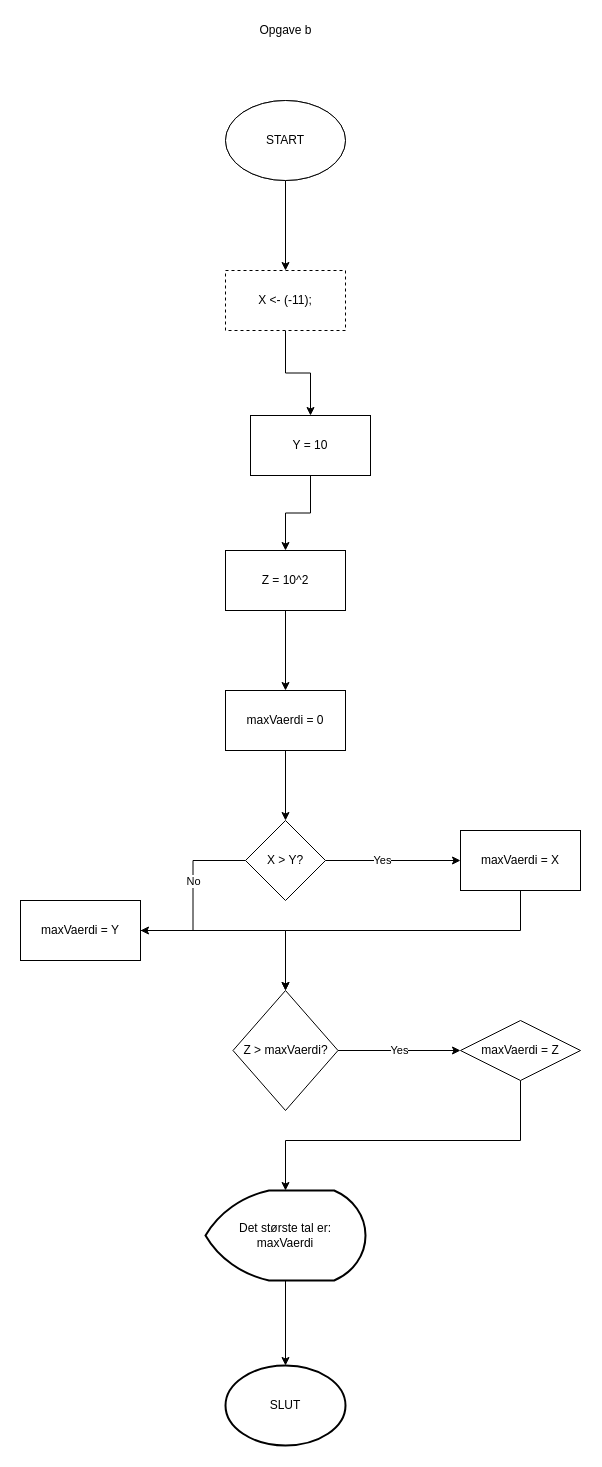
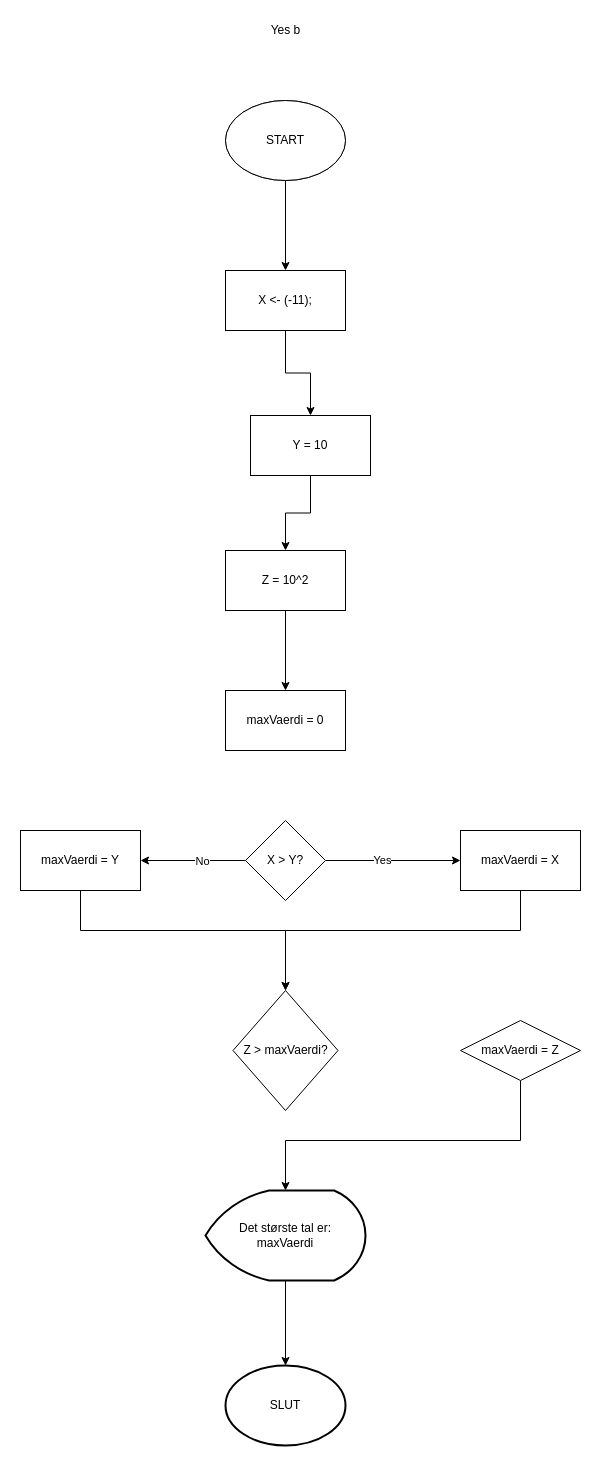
node "Opgave b": label "Opgave b" -> "Yes b"
node "X <- (-11);": style dashed -> solid
edge "maxVaerdi = 0" -> "X > Y?": removed
node "maxVaerdi = Y": moved (81, 931) -> (81, 861)
edge "Z > maxVaerdi?" -> "maxVaerdi = Z": removed, label "Yes"
